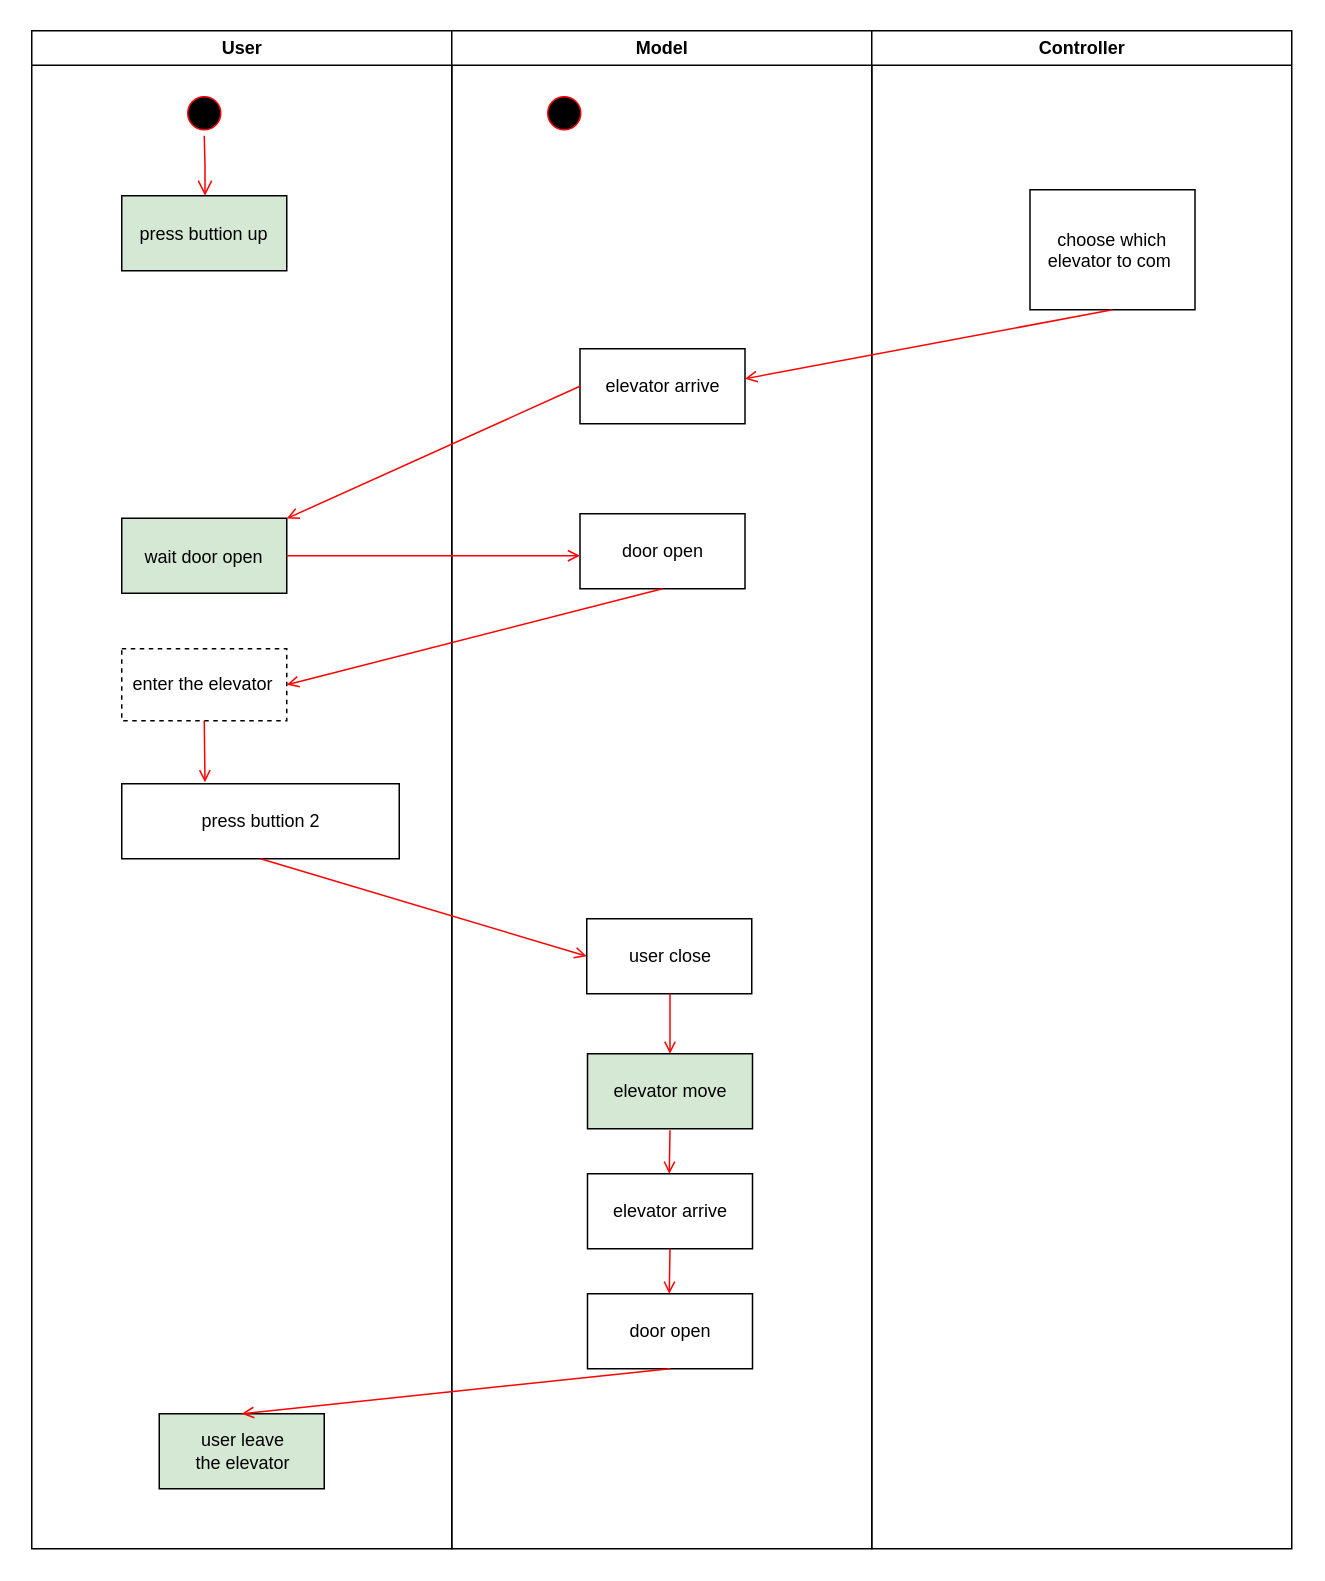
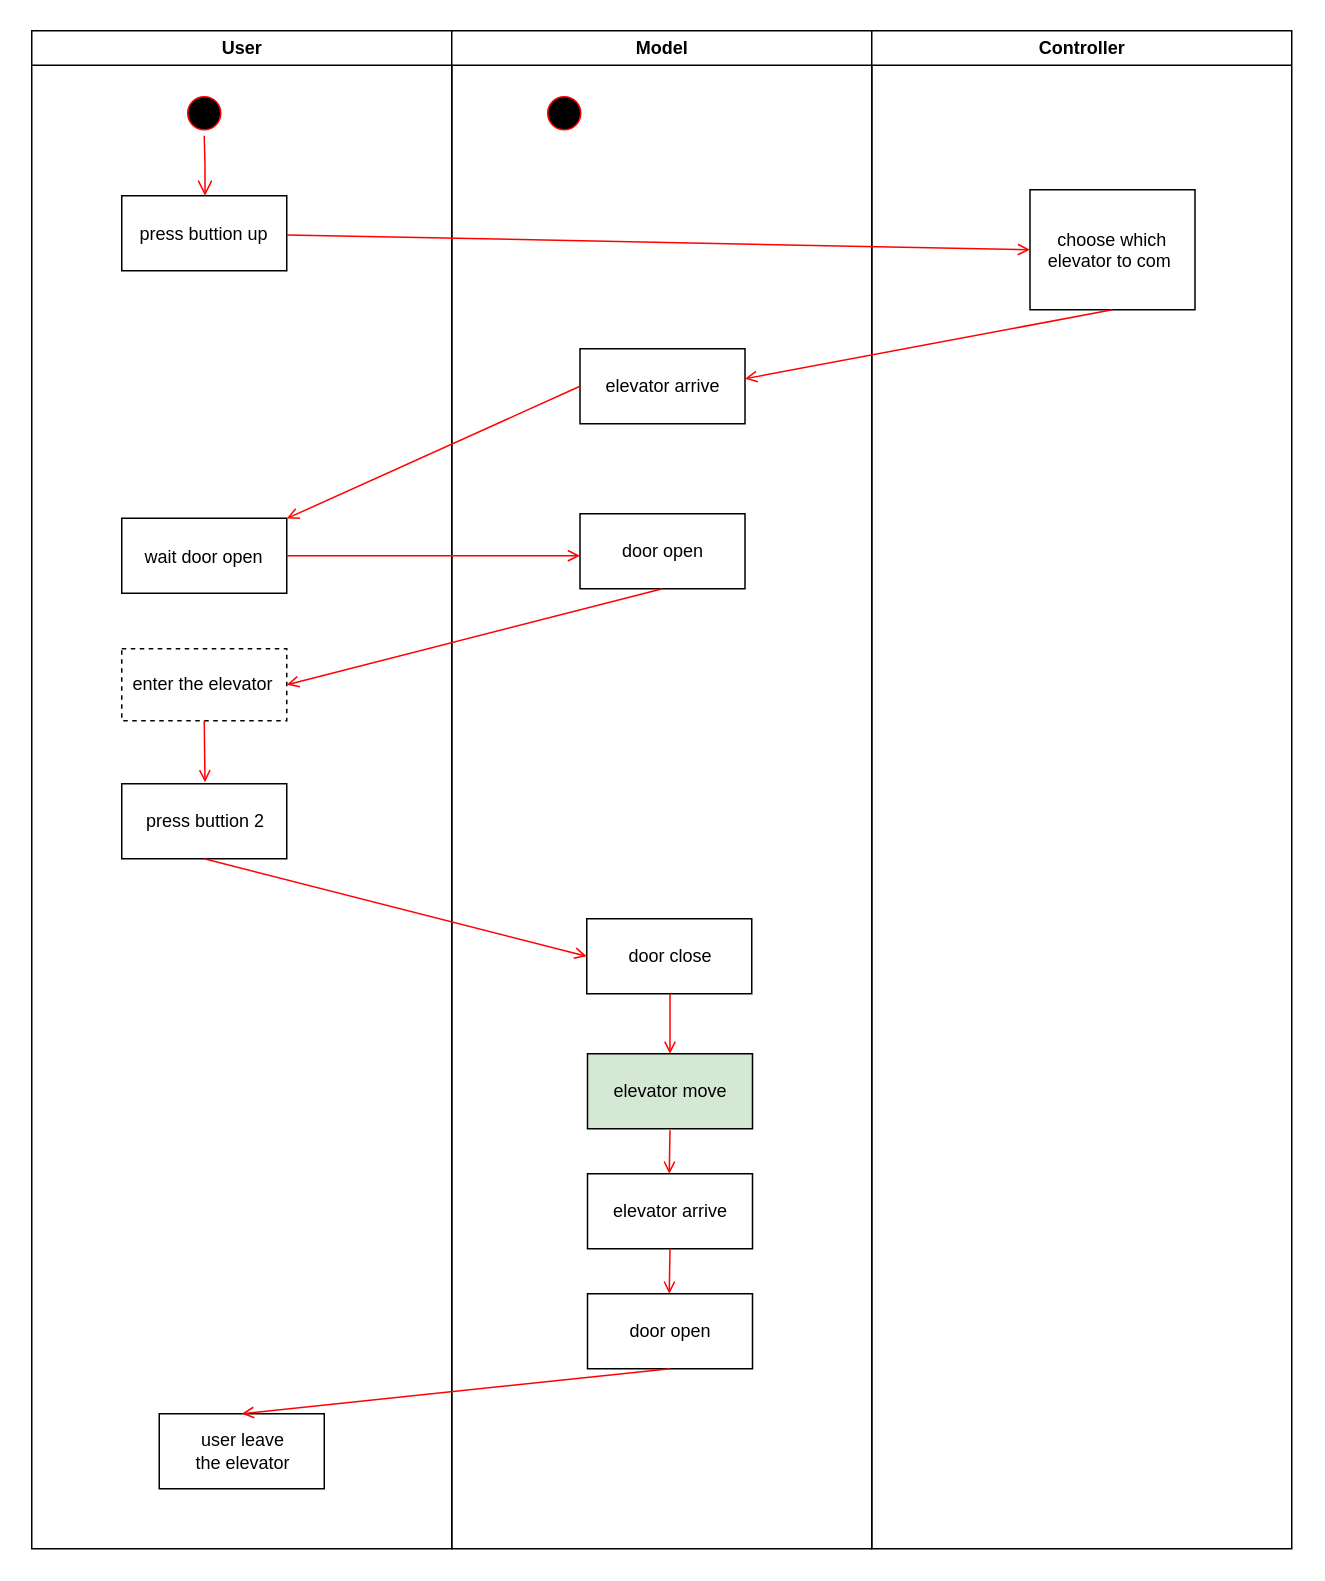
node "press buttion up": fillcolor #d5e8d4 -> #ffffff
edge "press buttion up" -> "choose which elevator to com": added
node "wait door open": fillcolor #d5e8d4 -> #ffffff
node "press buttion 2": size 278x75 -> 165x75
node "user close": label "user close" -> "door close"
node "user leave the elevator": fillcolor #d5e8d4 -> #ffffff
